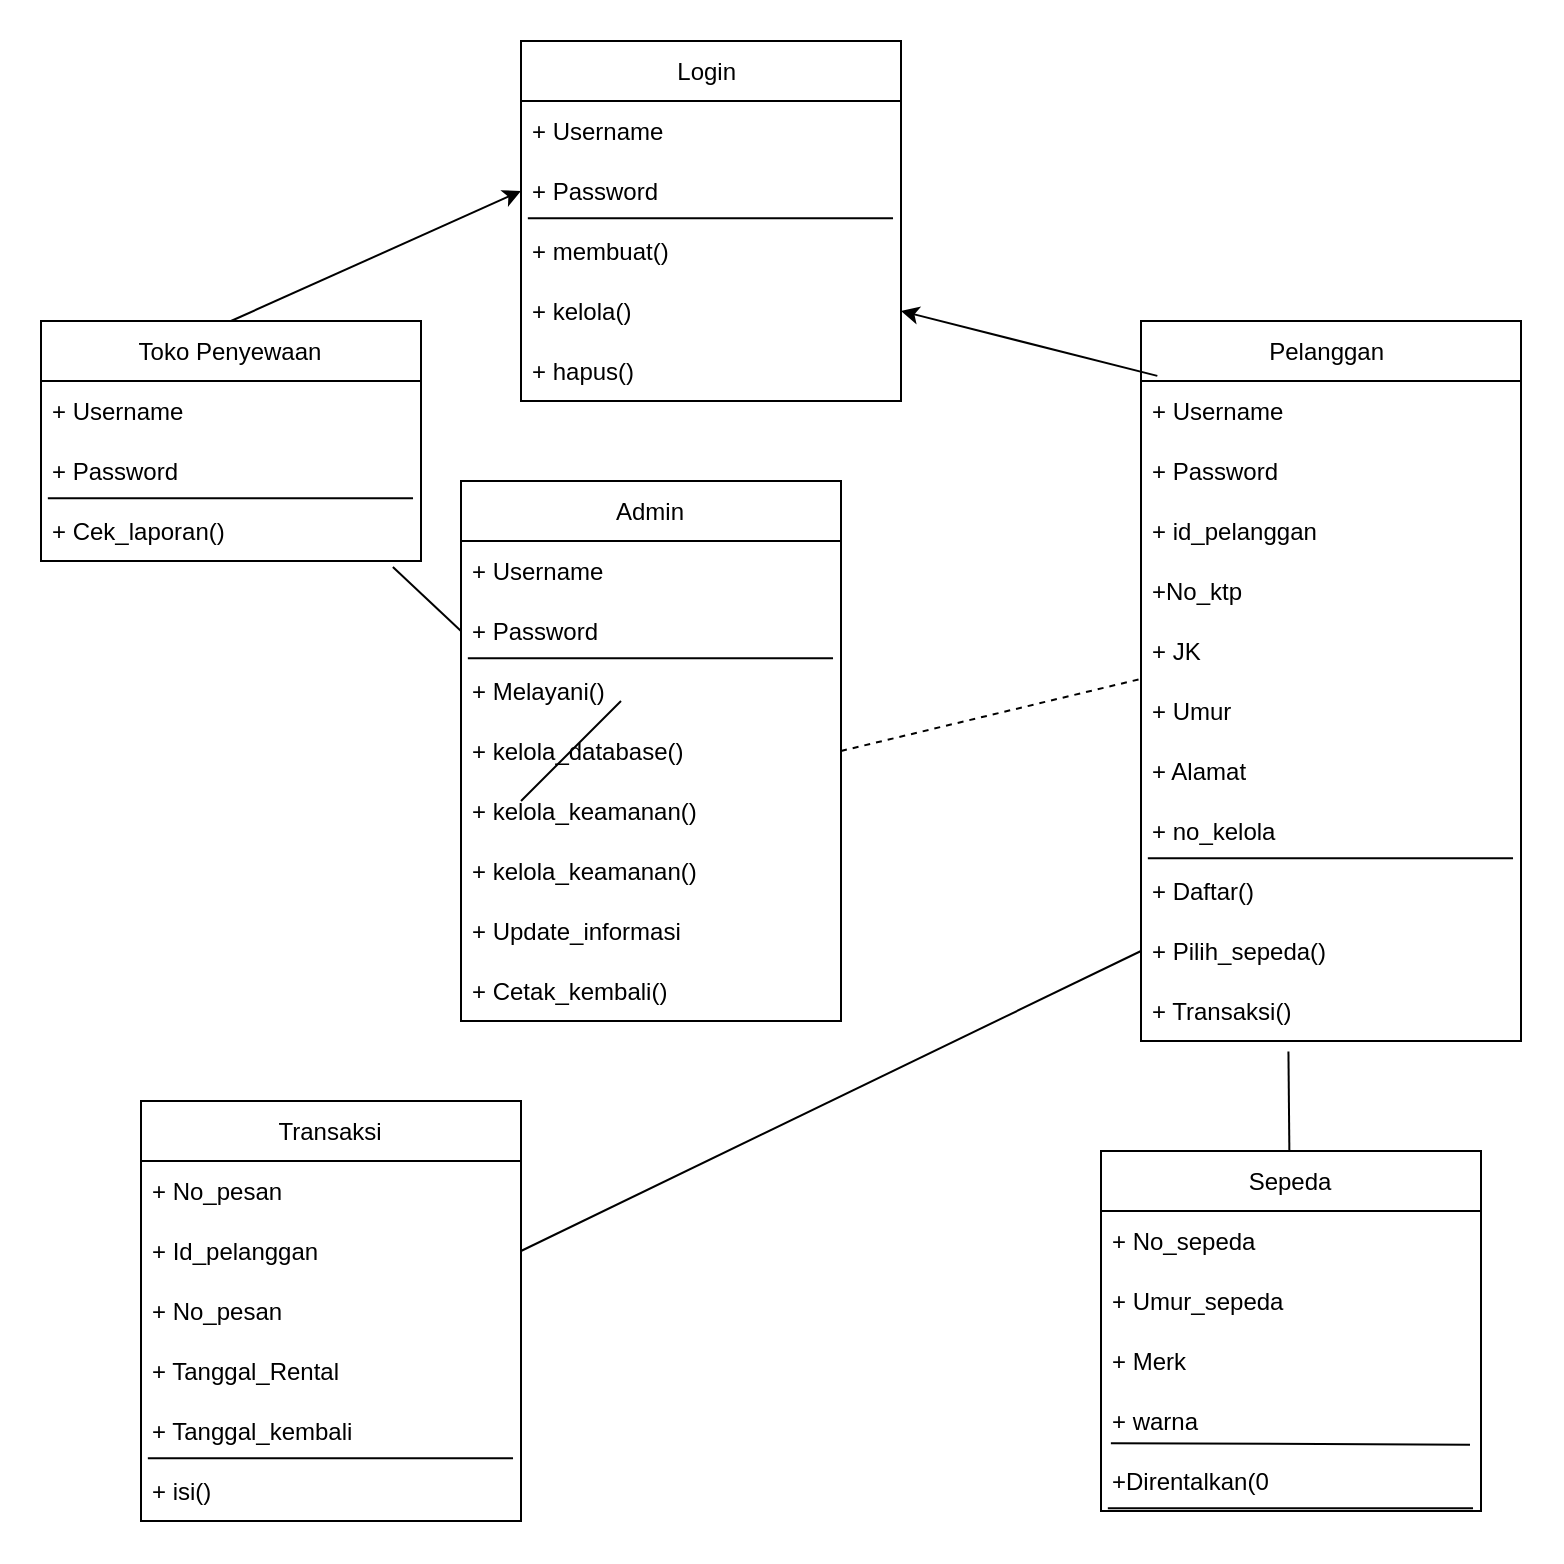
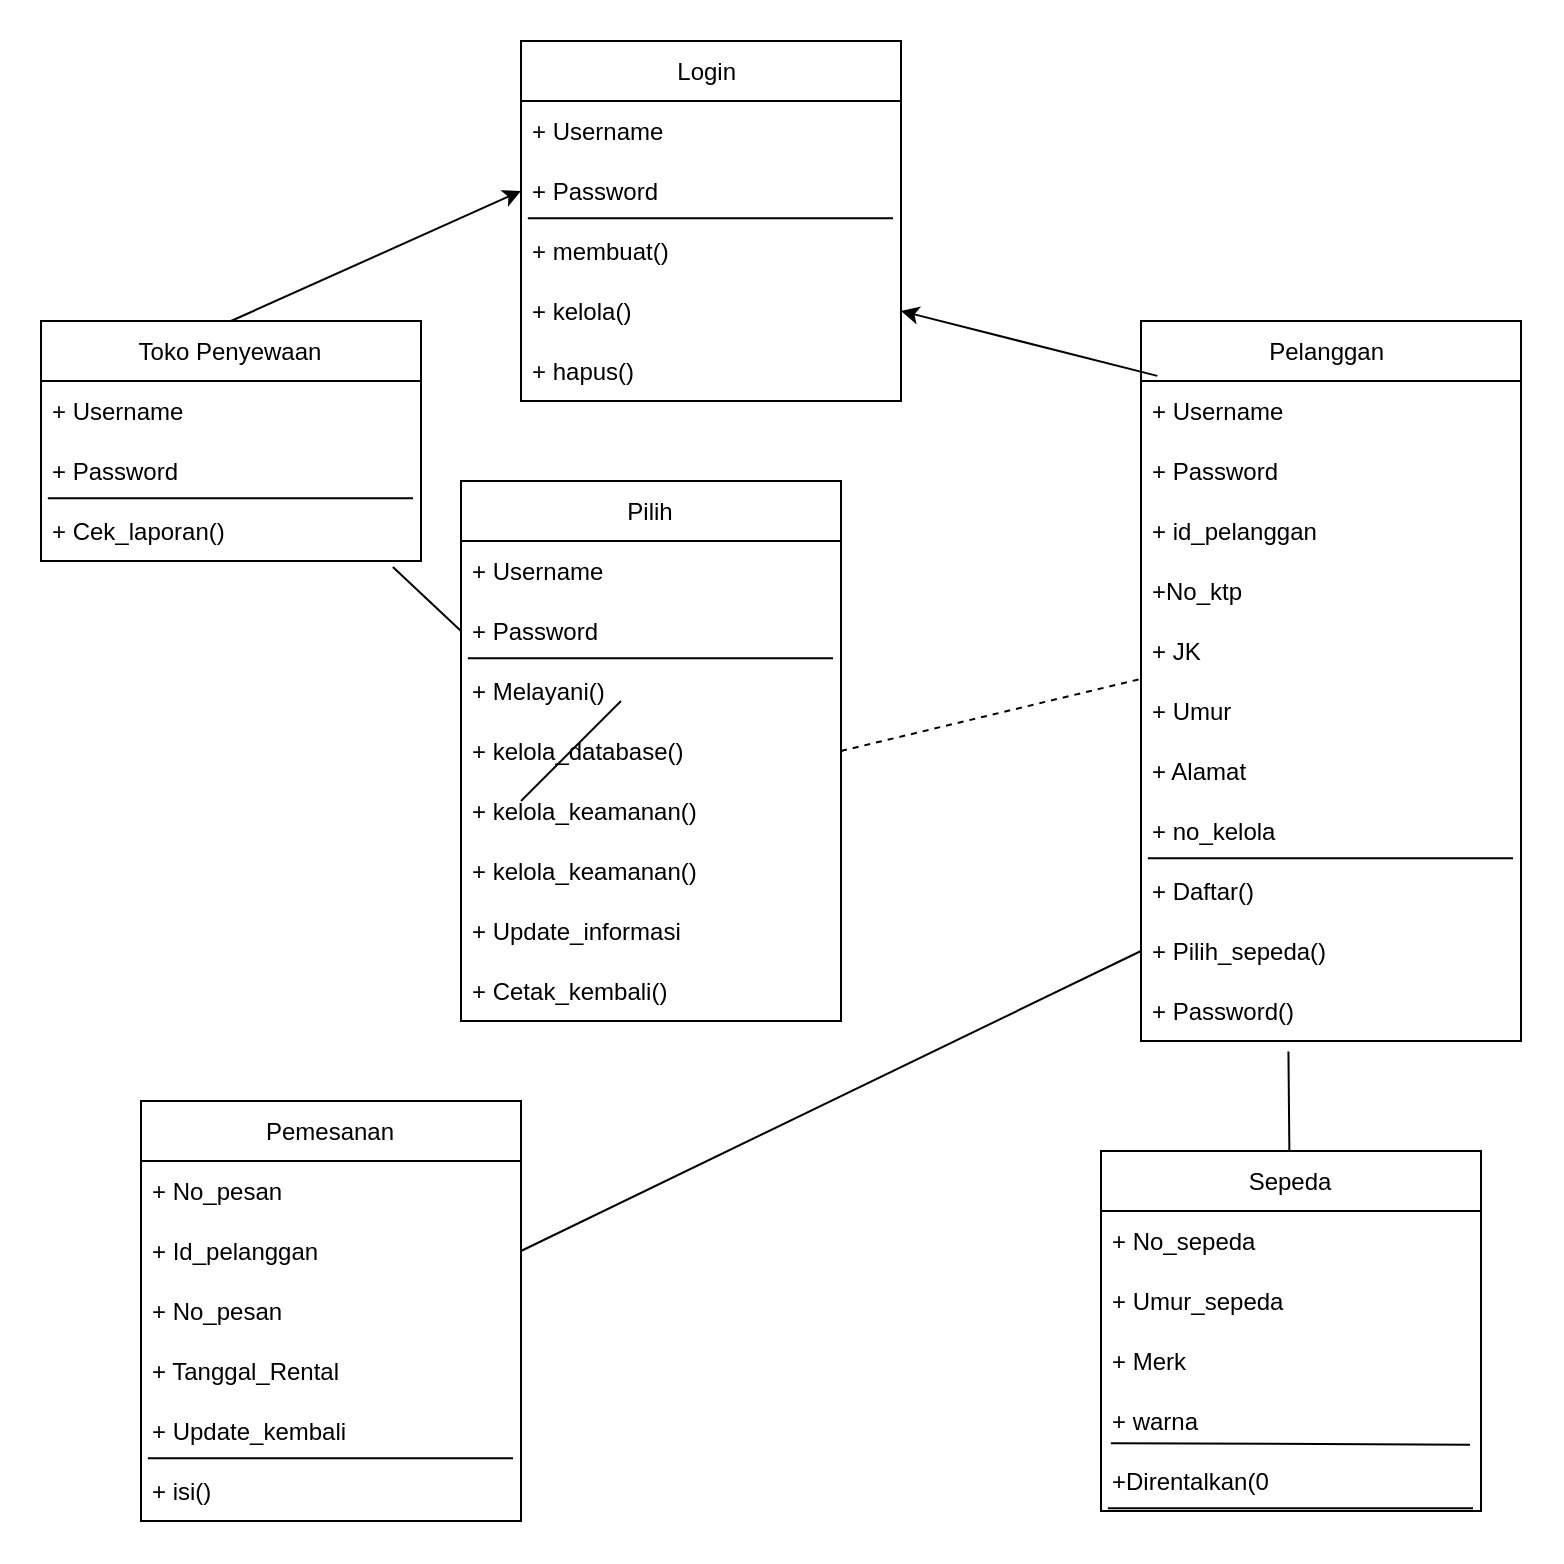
node "Admin": label "Admin" -> "Pilih"
node "+ Transaksi()": label "+ Transaksi()" -> "+ Password()"
node "Transaksi": label "Transaksi" -> "Pemesanan"
node "+ Tanggal_kembali": label "+ Tanggal_kembali" -> "+ Update_kembali"
